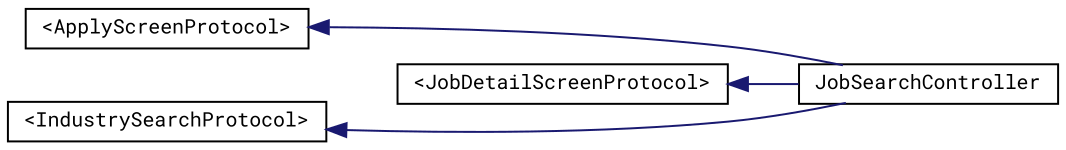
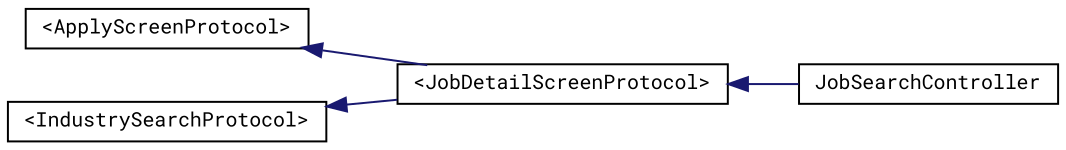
edge "JobSearchController" -> "<ApplyScreenProtocol>": now "<JobDetailScreenProtocol>" -> "<ApplyScreenProtocol>"
edge "JobSearchController" -> "<IndustrySearchProtocol>": now "<JobDetailScreenProtocol>" -> "<IndustrySearchProtocol>"
